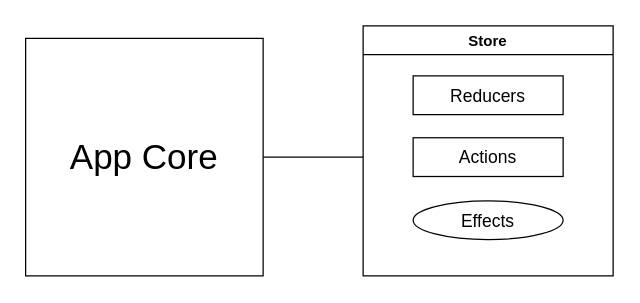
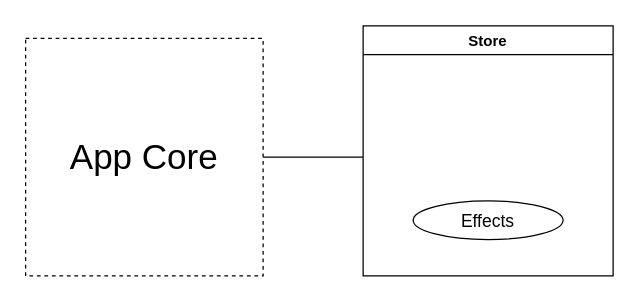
node "Reducers": removed
node "App Core": style solid -> dashed
node "Actions": removed
